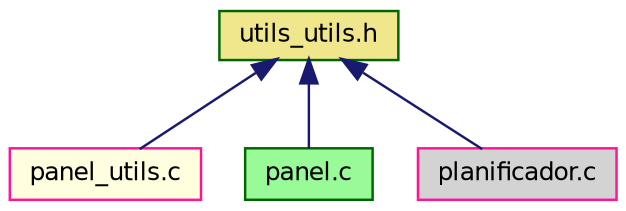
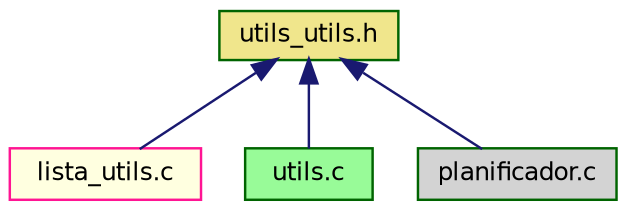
node "panel_utils.c": label "panel_utils.c" -> "lista_utils.c"
node "panel.c": label "panel.c" -> "utils.c"
node "planificador.c": color deeppink -> darkgreen
